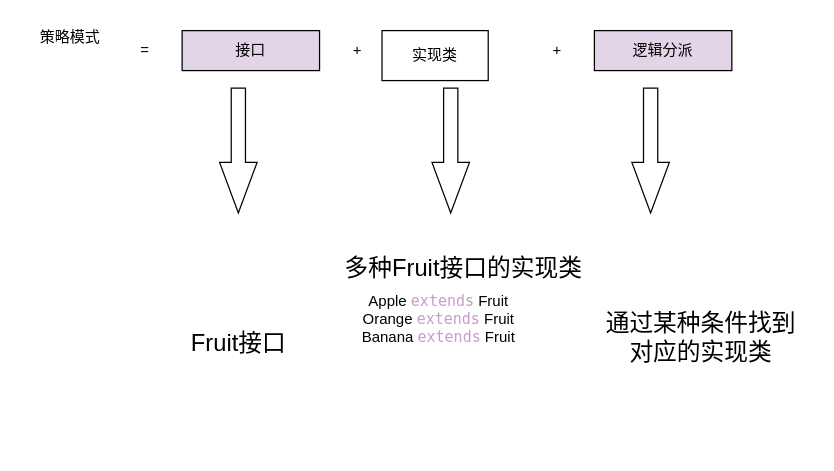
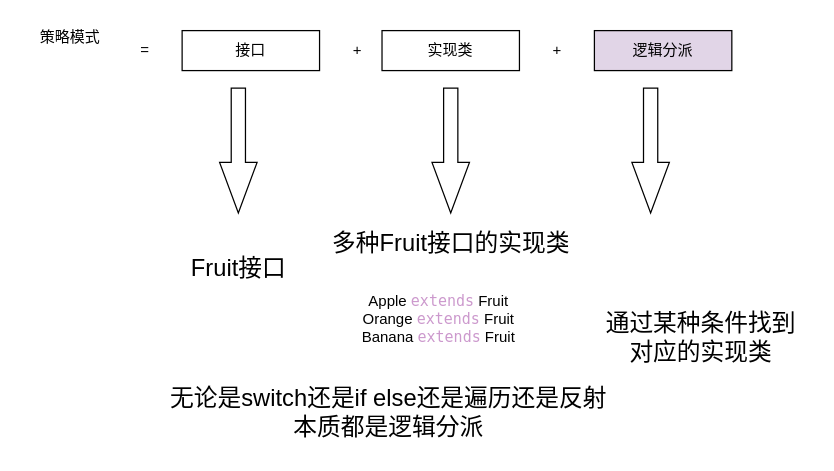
node "接口": fillcolor #e1d5e7 -> #ffffff
node "实现类": size 106x50 -> 138x40
node "多种Fruit接口的实现类": moved (463, 269) -> (451, 244)
node "Fruit接口": moved (238, 344) -> (238, 269)
node "无论是switch还是if else还是遍历还是反射 本质都是逻辑分派": added
